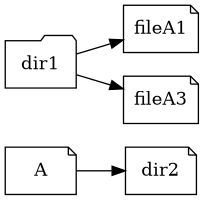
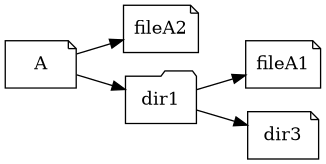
edge "A" -> "dir1": added
node "fileA3": label "fileA3" -> "dir3"
node "dir2": label "dir2" -> "fileA2"
